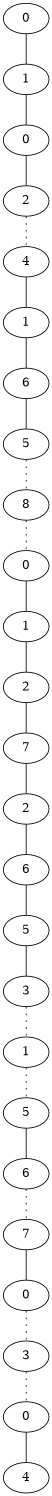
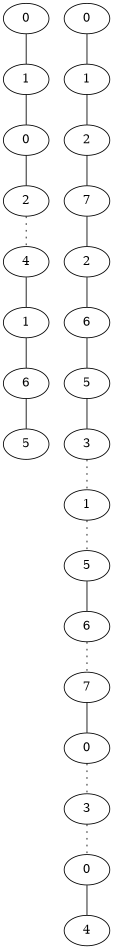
node "8": removed
